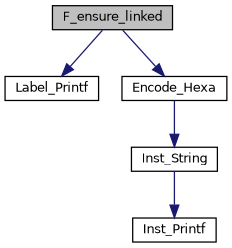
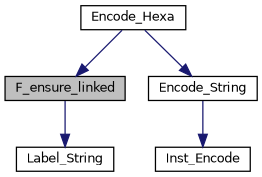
edge "F_ensure_linked" -> "Encode_Hexa": reversed
node "Label_Printf": label "Label_Printf" -> "Label_String"
node "Inst_String": label "Inst_String" -> "Encode_String"
node "Inst_Printf": label "Inst_Printf" -> "Inst_Encode"
